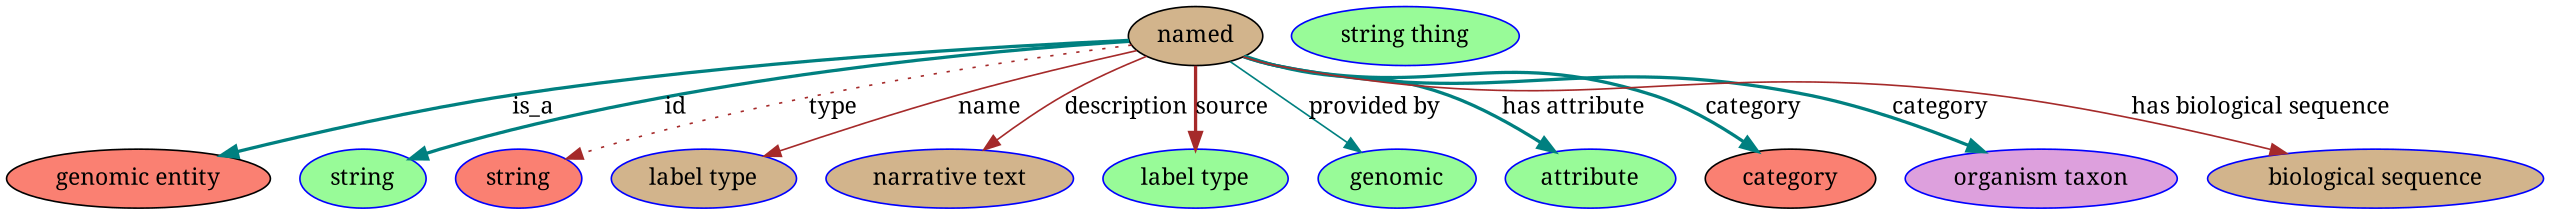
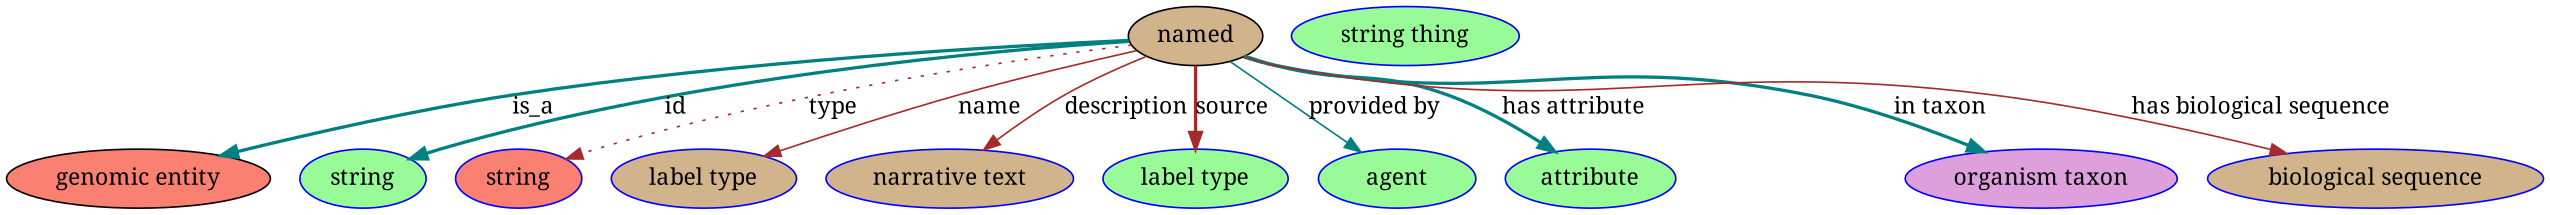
edge "named" -> "organism taxon": label "category" -> "in taxon"
node "genomic": label "genomic" -> "agent"
node "category": removed
